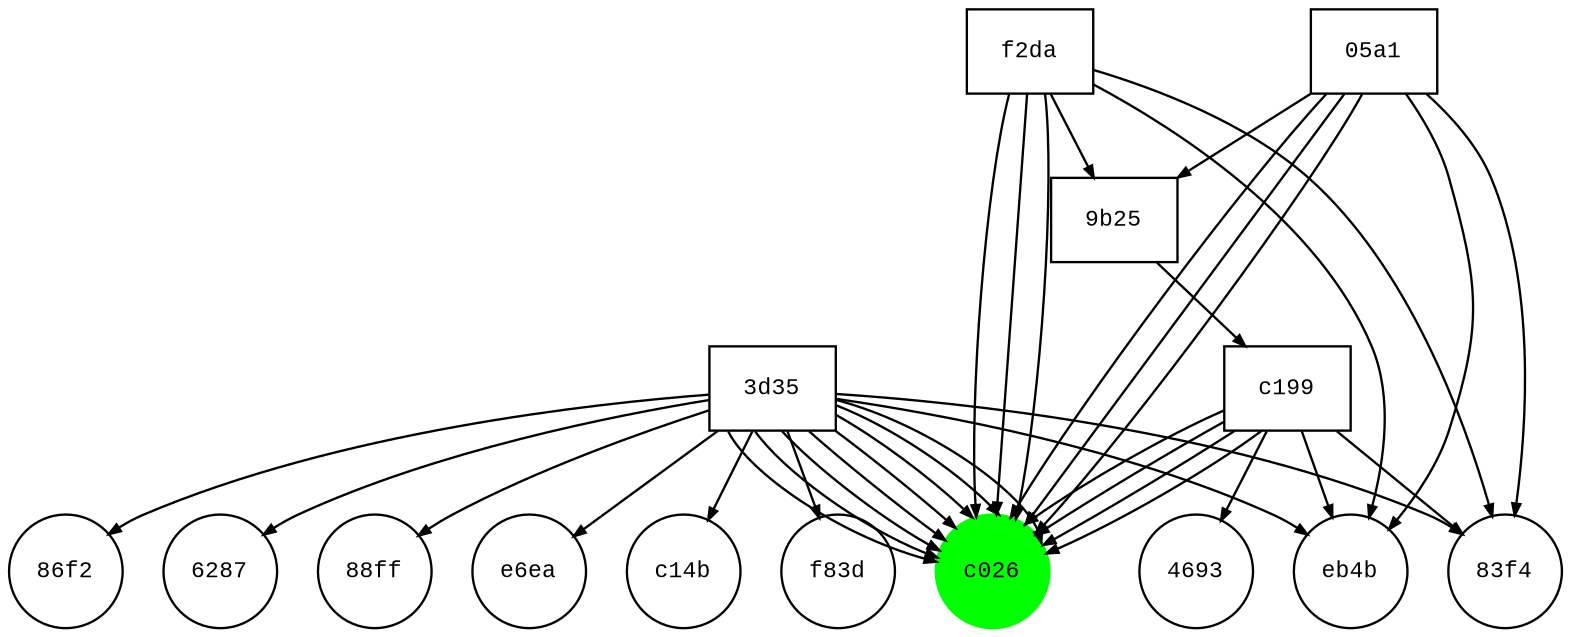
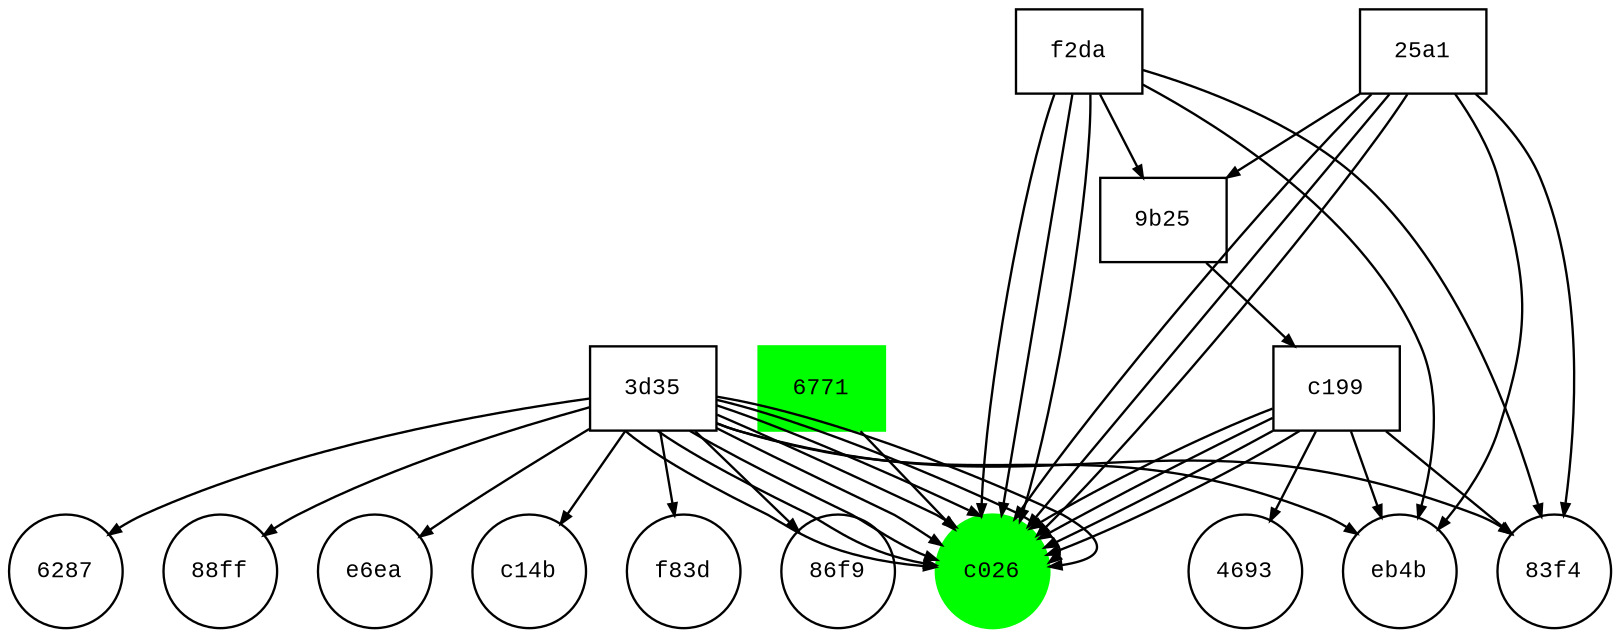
node "05a1": label "05a1" -> "25a1"
node "6771": added
node "86f2": label "86f2" -> "86f9"
